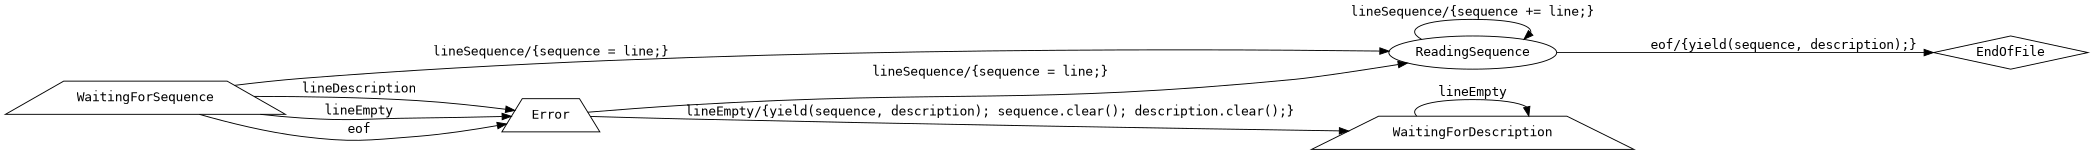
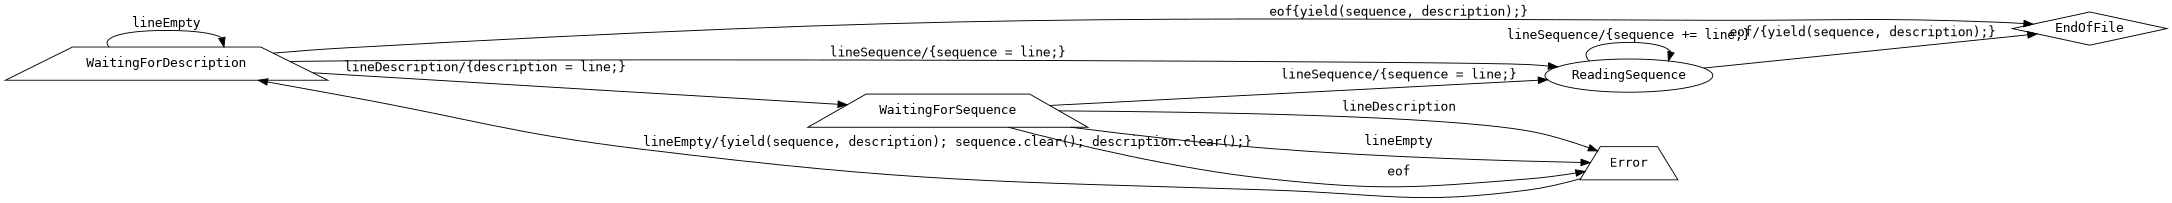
edge "WaitingForDescription" -> "EndOfFile": added, label "eof{yield(sequence, description);}"
edge "WaitingForDescription" -> "WaitingForSequence": added, label "lineDescription/{description = line;}"
edge "Error" -> "ReadingSequence": now "WaitingForDescription" -> "ReadingSequence"
